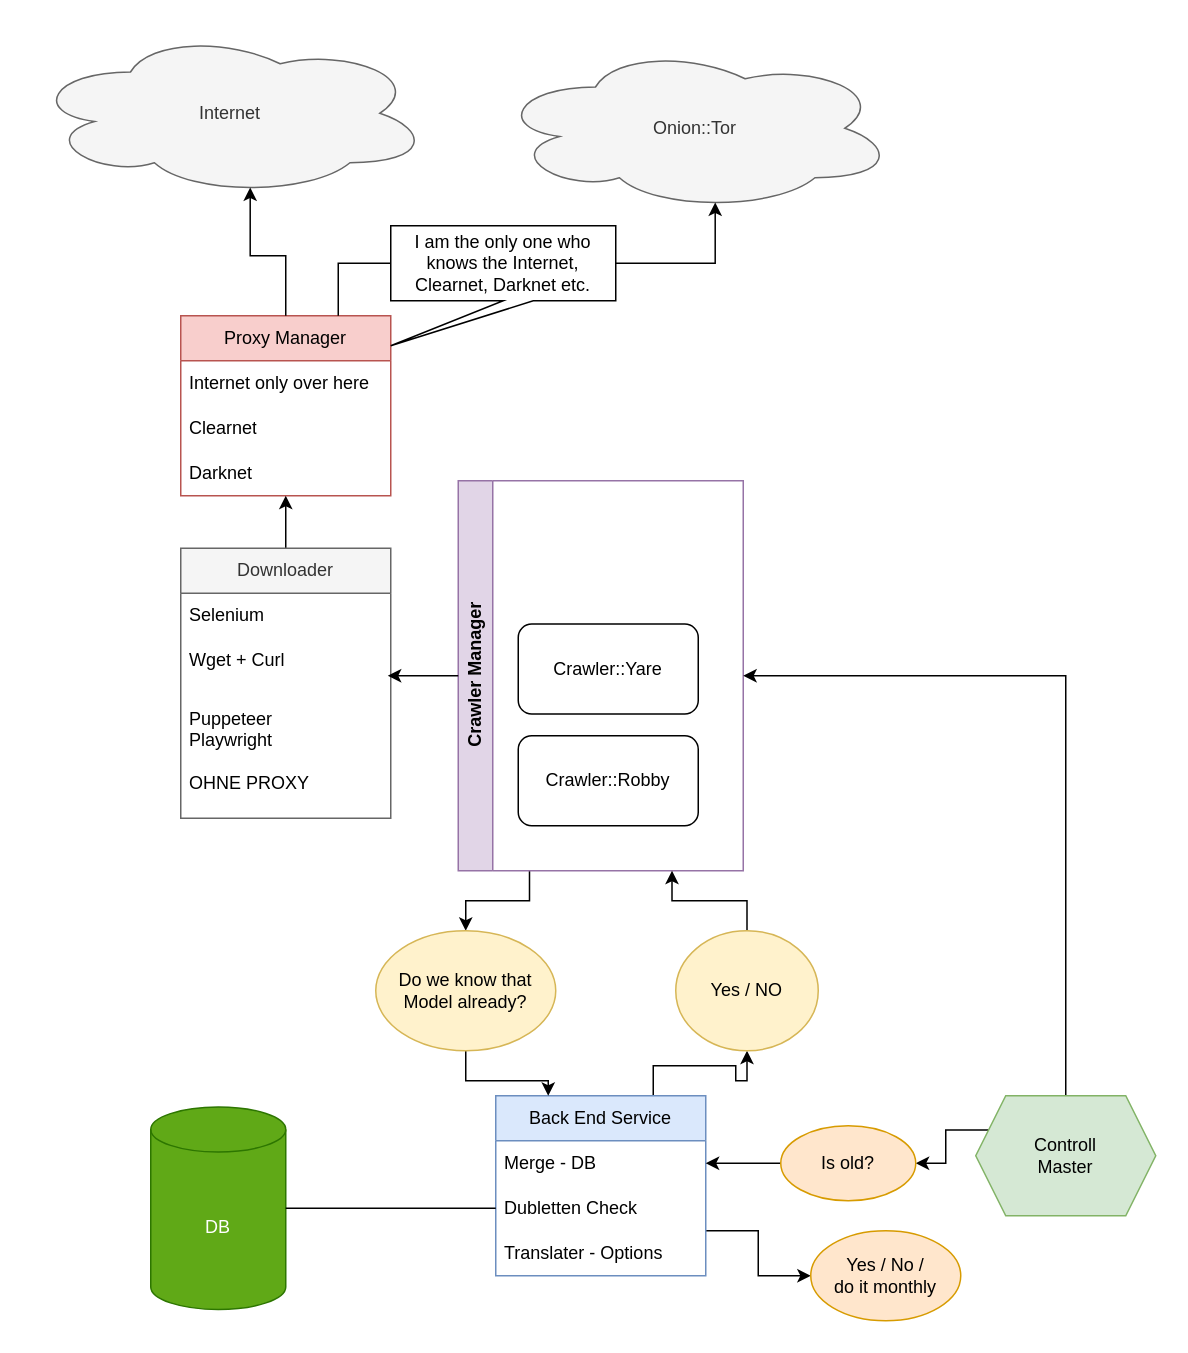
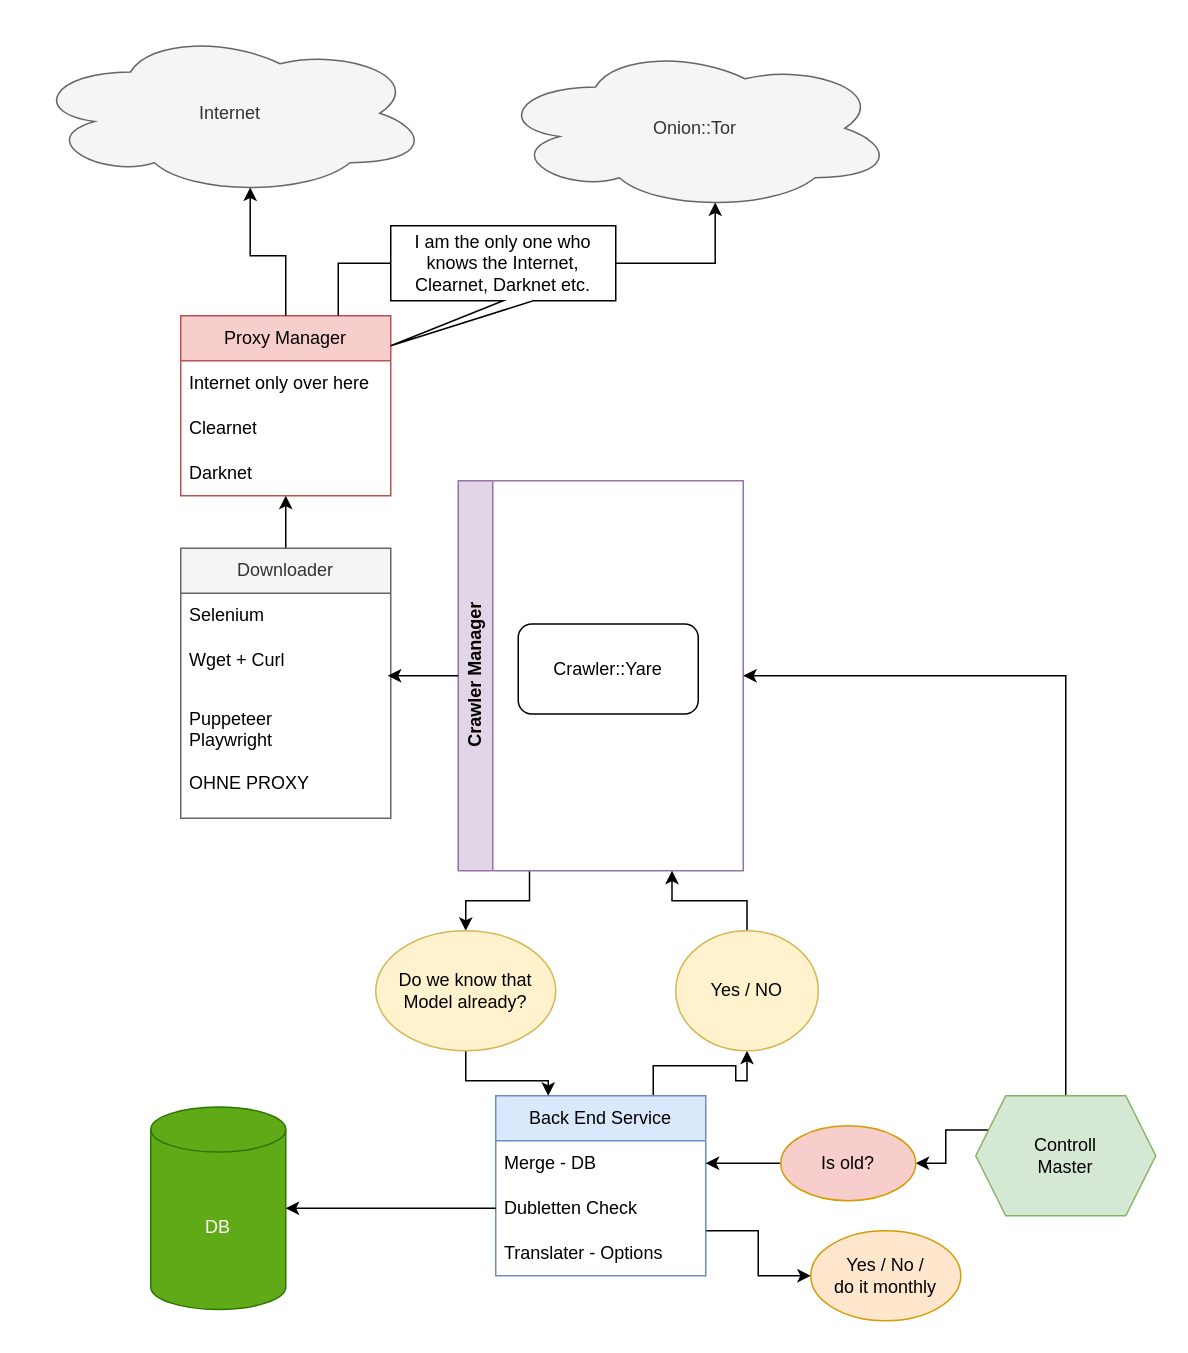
node "Crawler::Robby": removed
node "Is old?": fillcolor #ffe6cc -> #f8cecc
edge "DB" -- "Dubletten Check": arrowhead none -> classic
